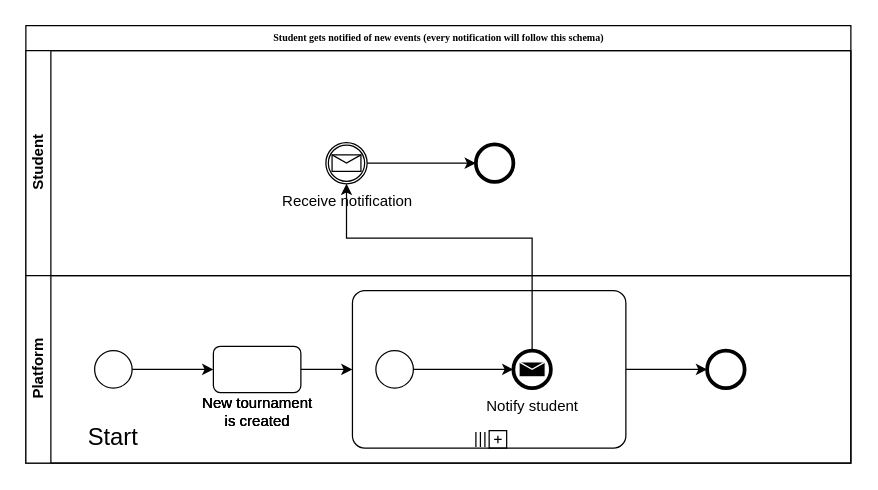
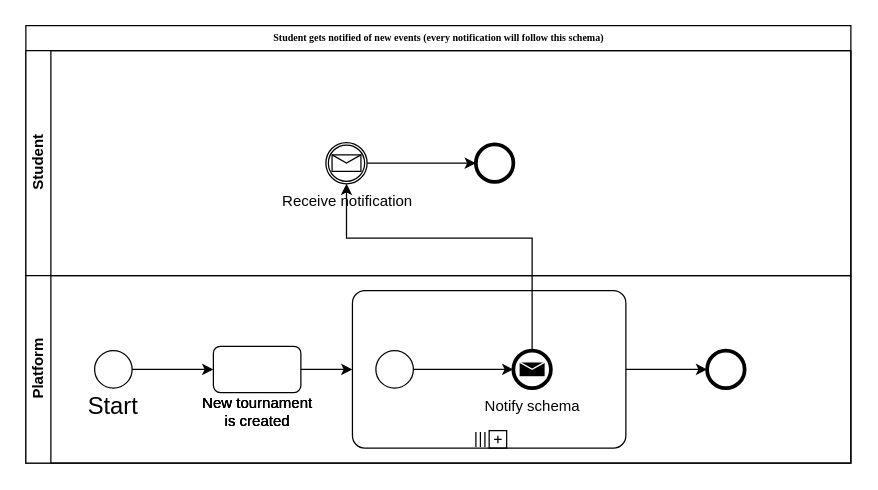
node "Notify student": label "Notify student" -> "Notify schema"
node "Start": moved (113, 438) -> (113, 407)
